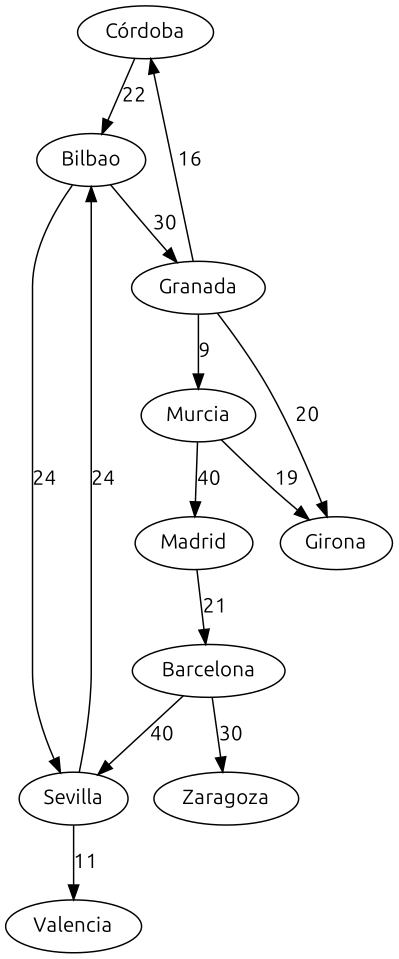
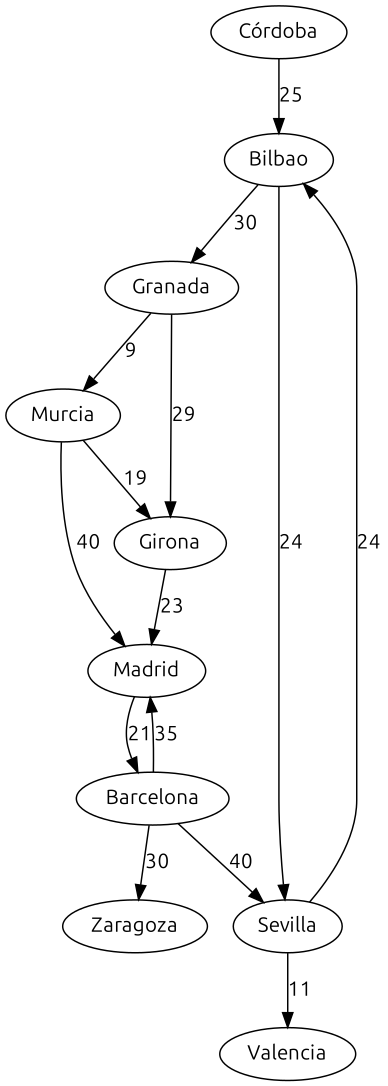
edge "Córdoba" -> "Bilbao": label "22" -> "25"
edge "Granada" -> "Córdoba": removed, label "16"
edge "Granada" -> "Girona": label "20" -> "29"
edge "Girona" -> "Madrid": added, label "23"
edge "Barcelona" -> "Madrid": added, label "35"
